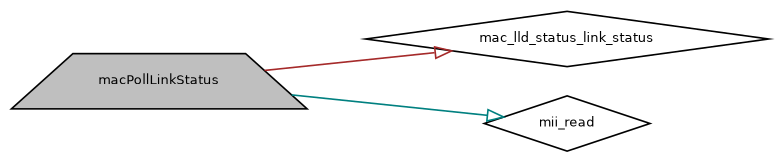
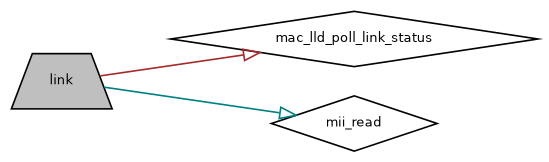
node "mac_lld_status_link_status": label "mac_lld_status_link_status" -> "mac_lld_poll_link_status"
node "macPollLinkStatus": label "macPollLinkStatus" -> "link"
